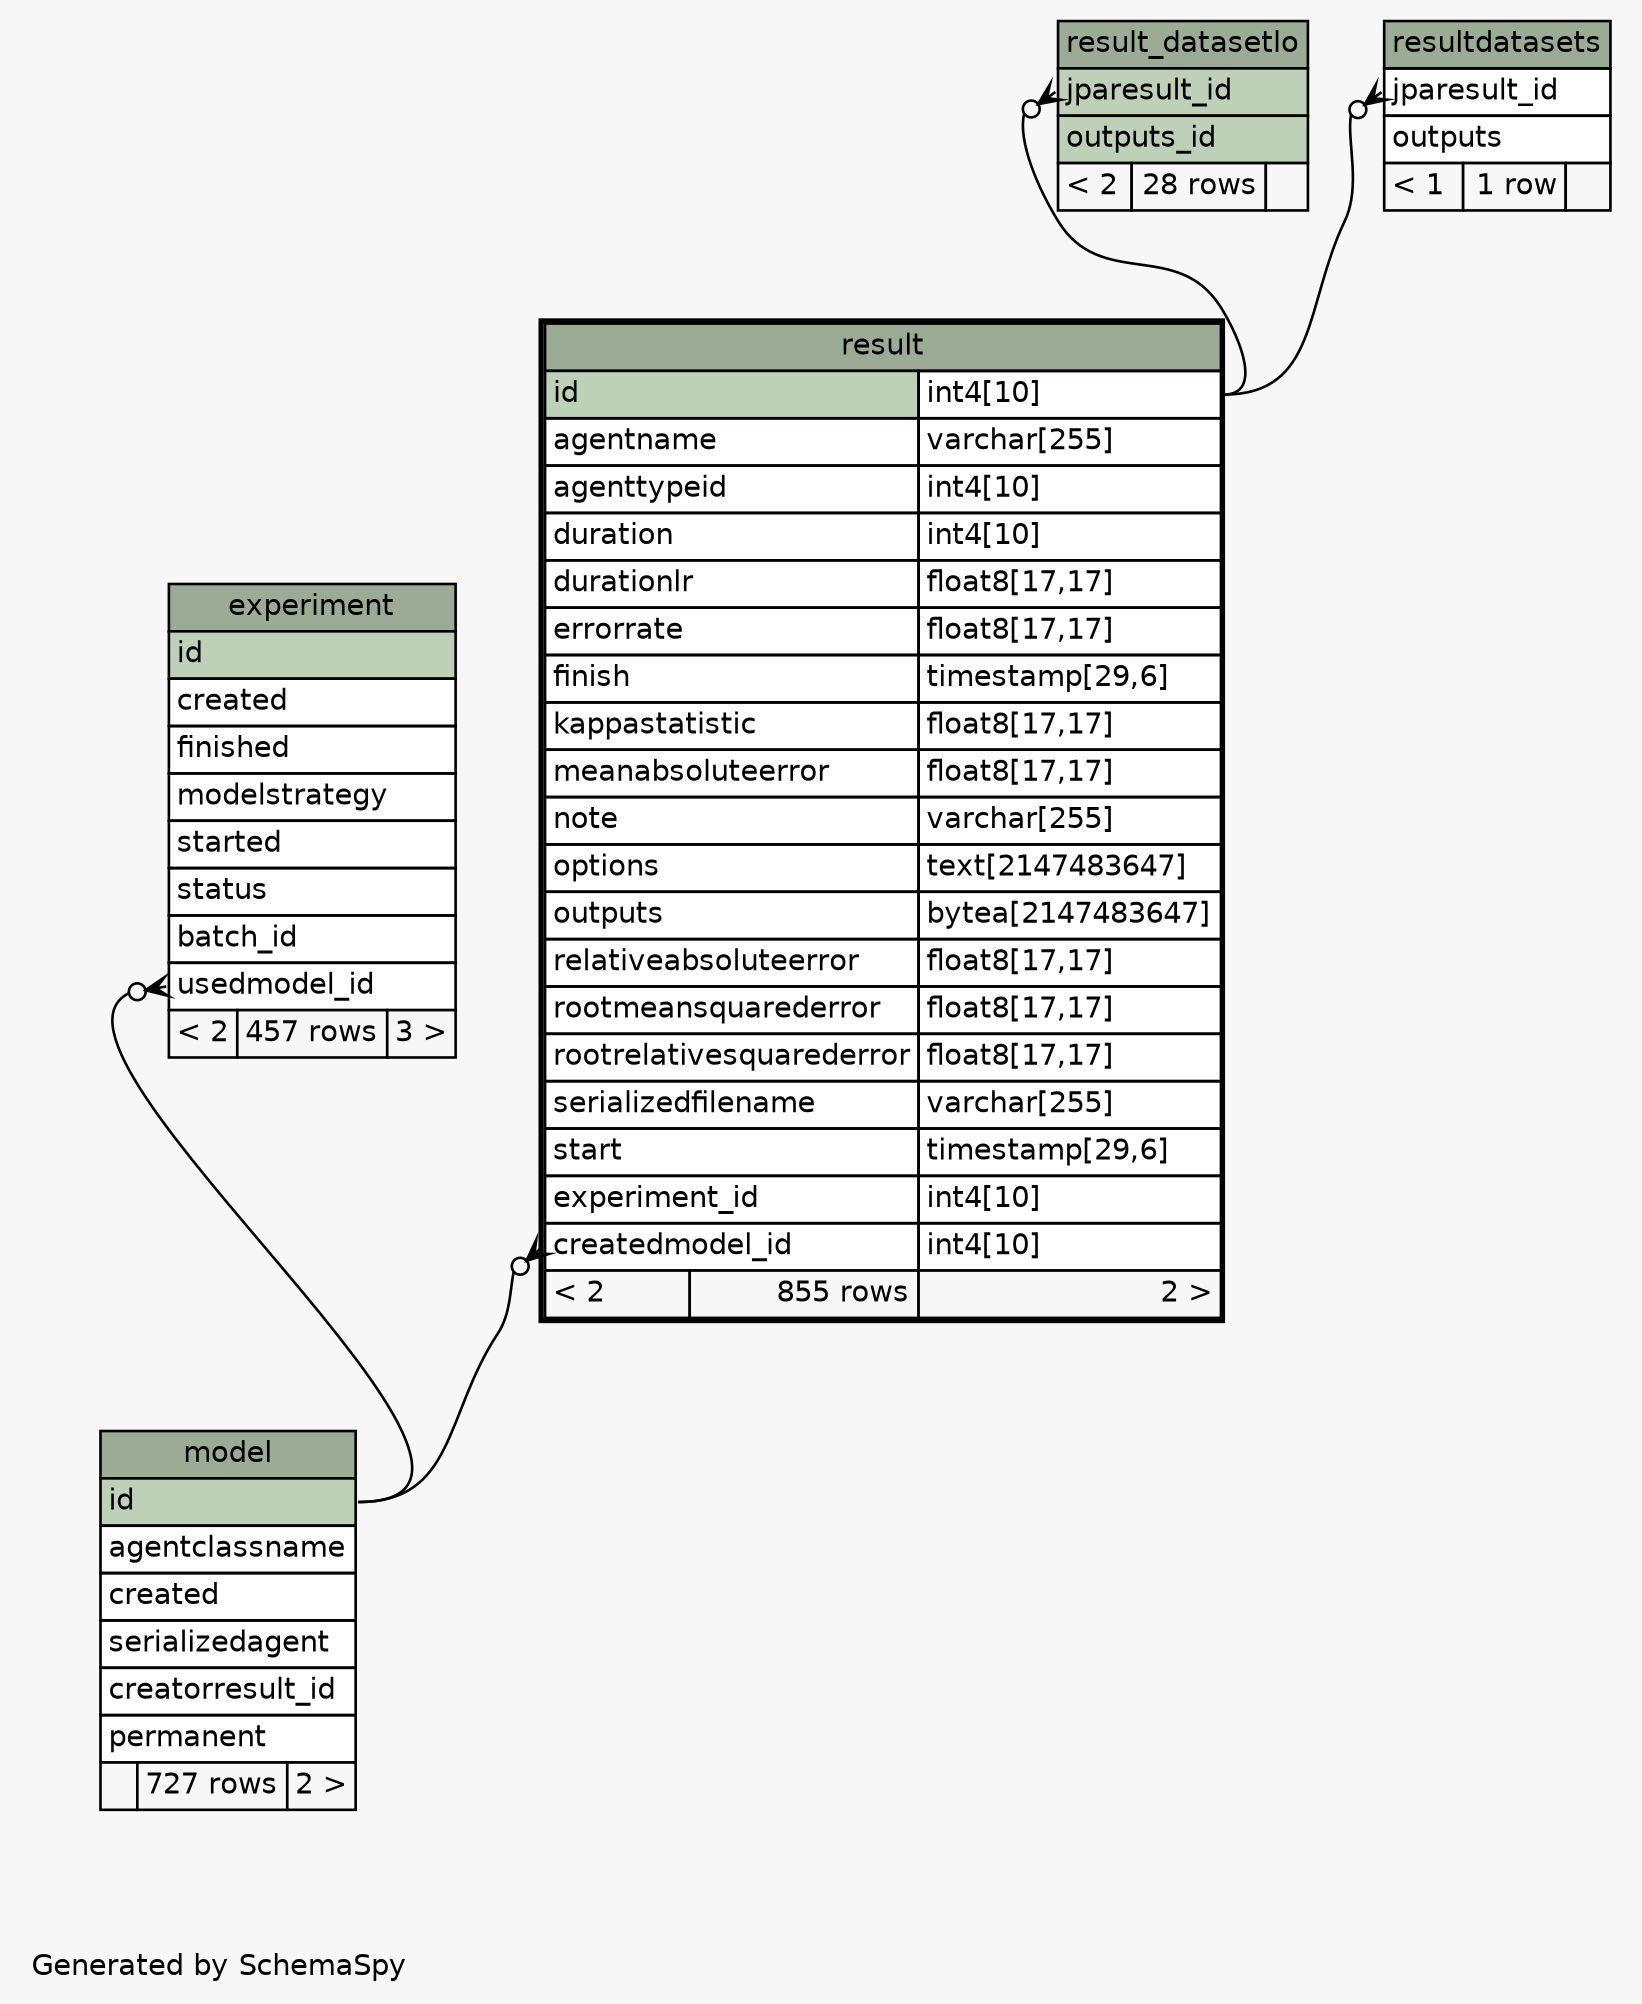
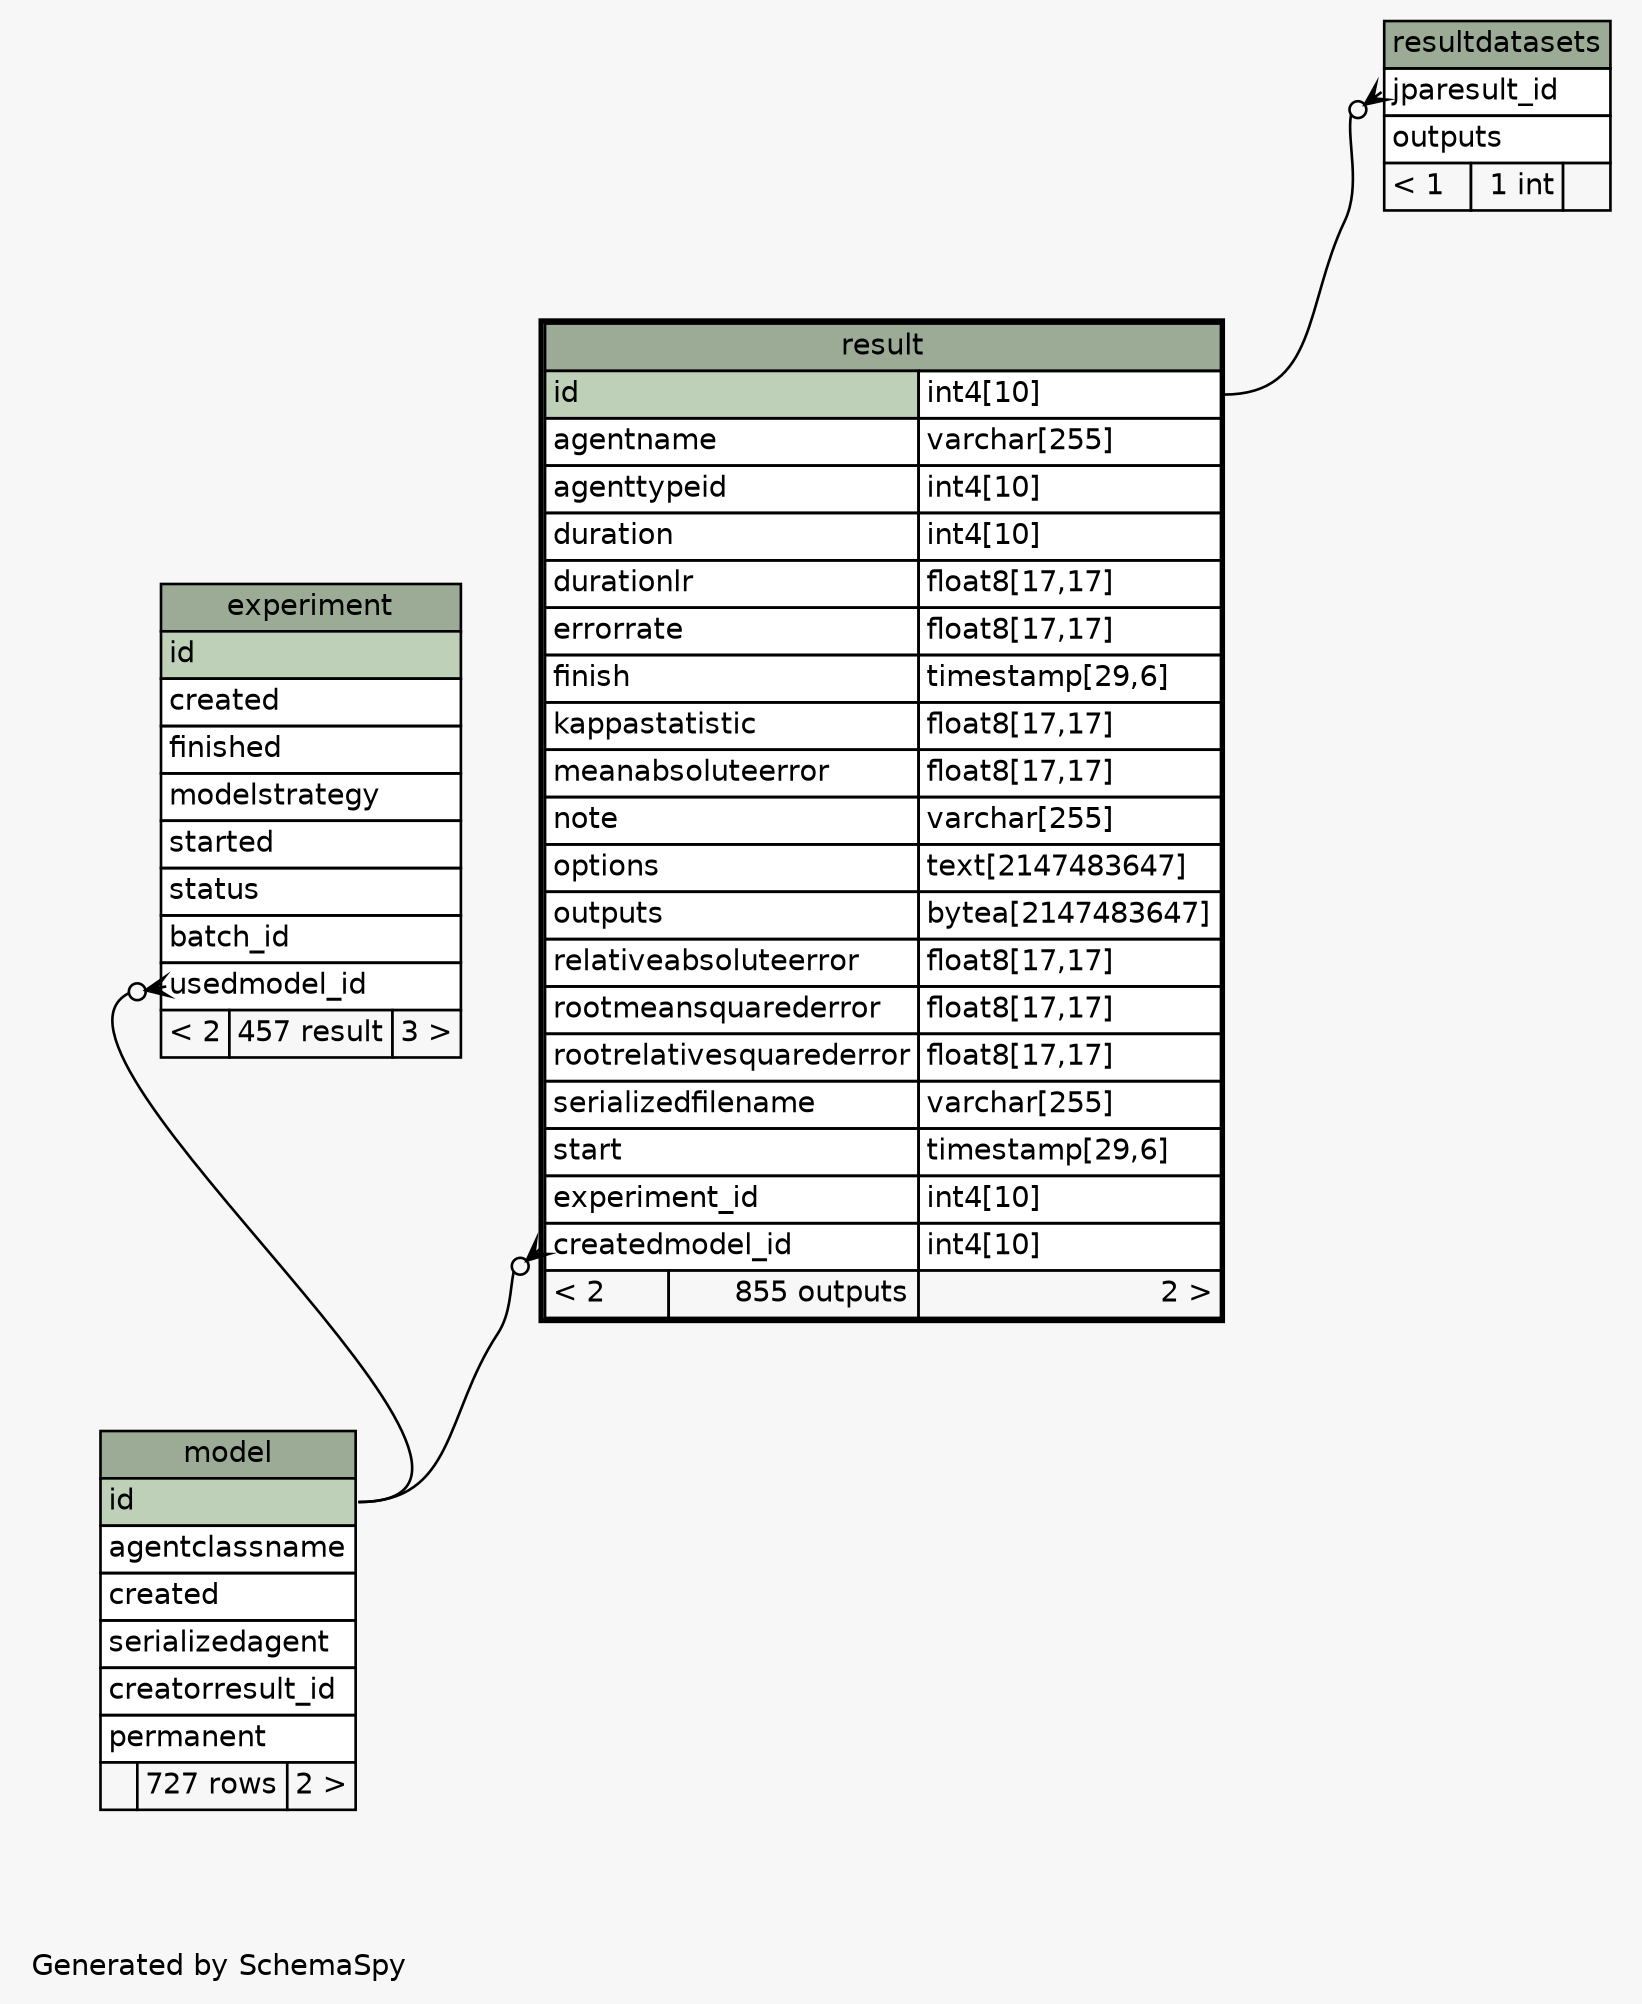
node "result_datasetlo": removed
node "resultdatasets": text "1 row" -> "1 int"
node "experiment": text "457 rows" -> "457 result"
node "result": text "855 rows" -> "855 outputs"
